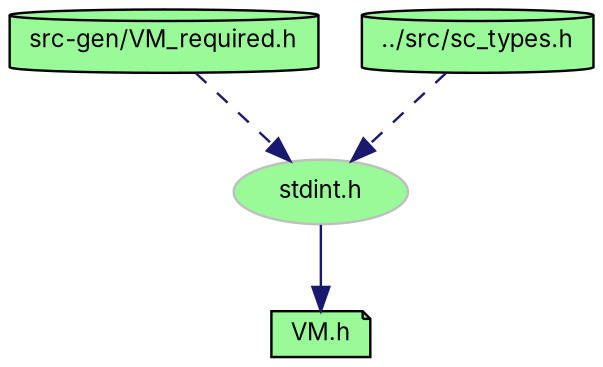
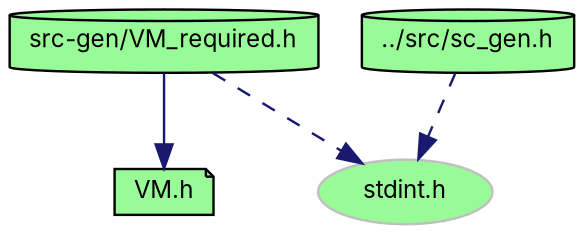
node "../src/sc_types.h": label "../src/sc_types.h" -> "../src/sc_gen.h"
edge "stdint.h" -> "VM.h": now "src-gen/VM_required.h" -> "VM.h"
